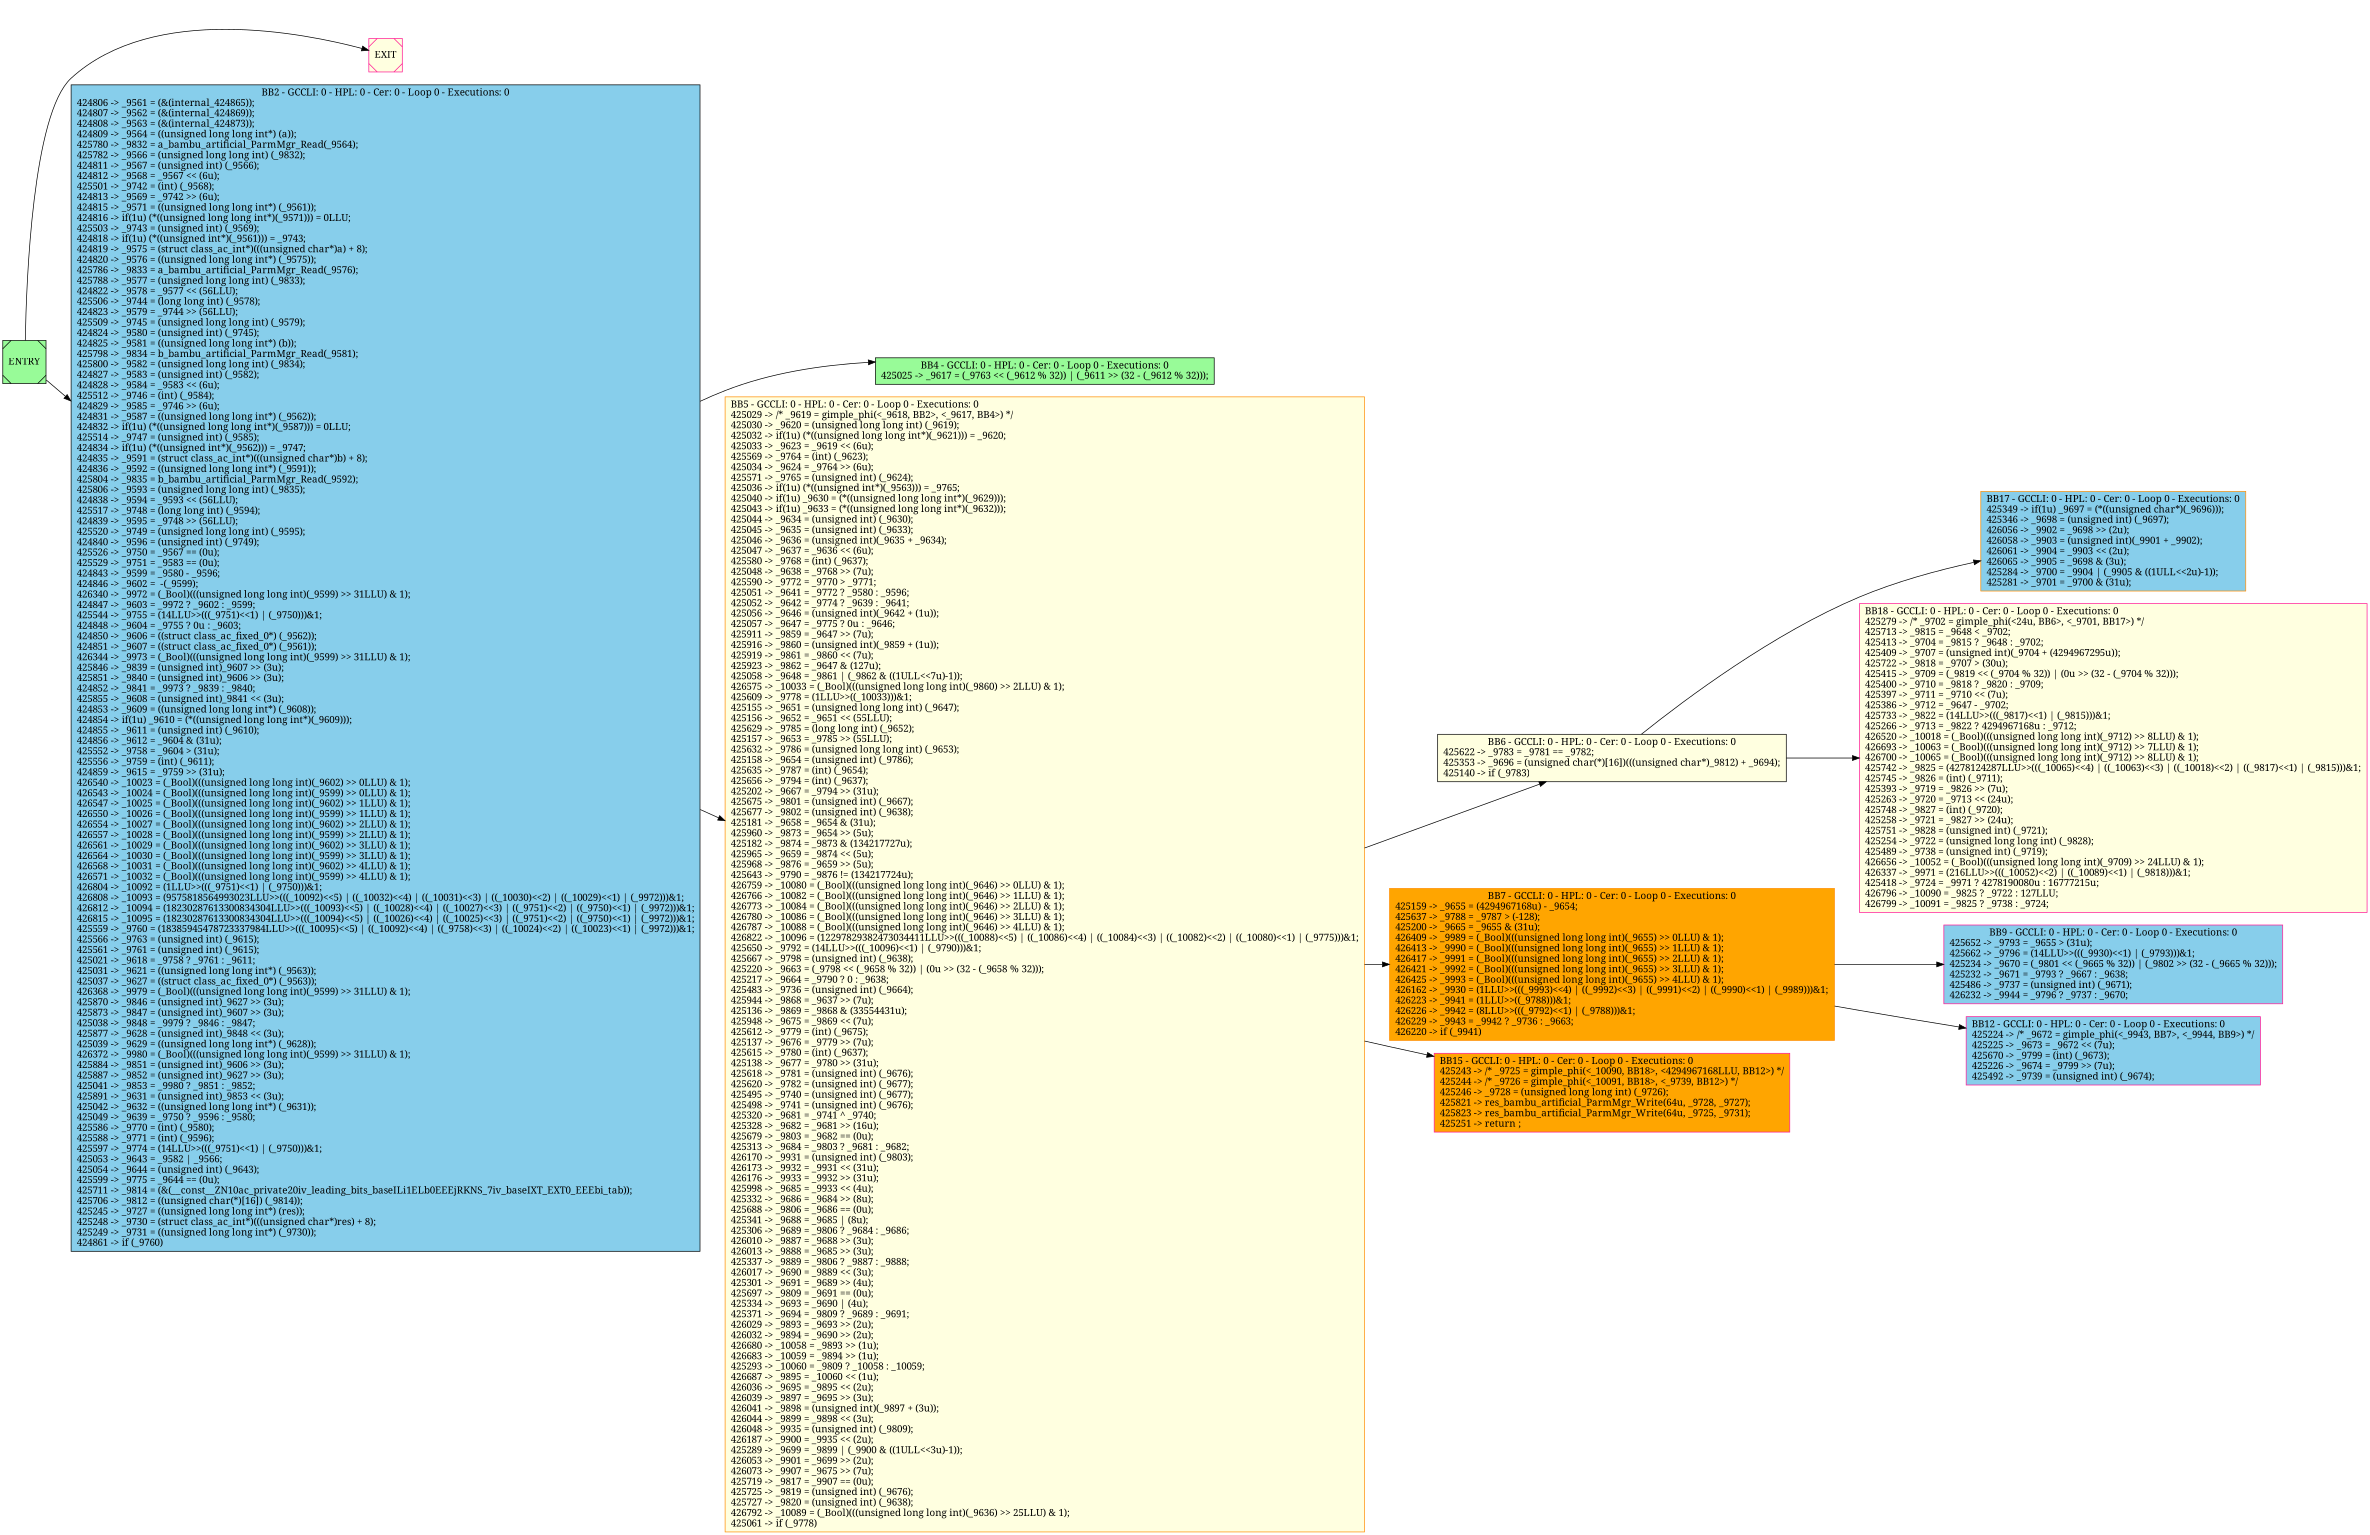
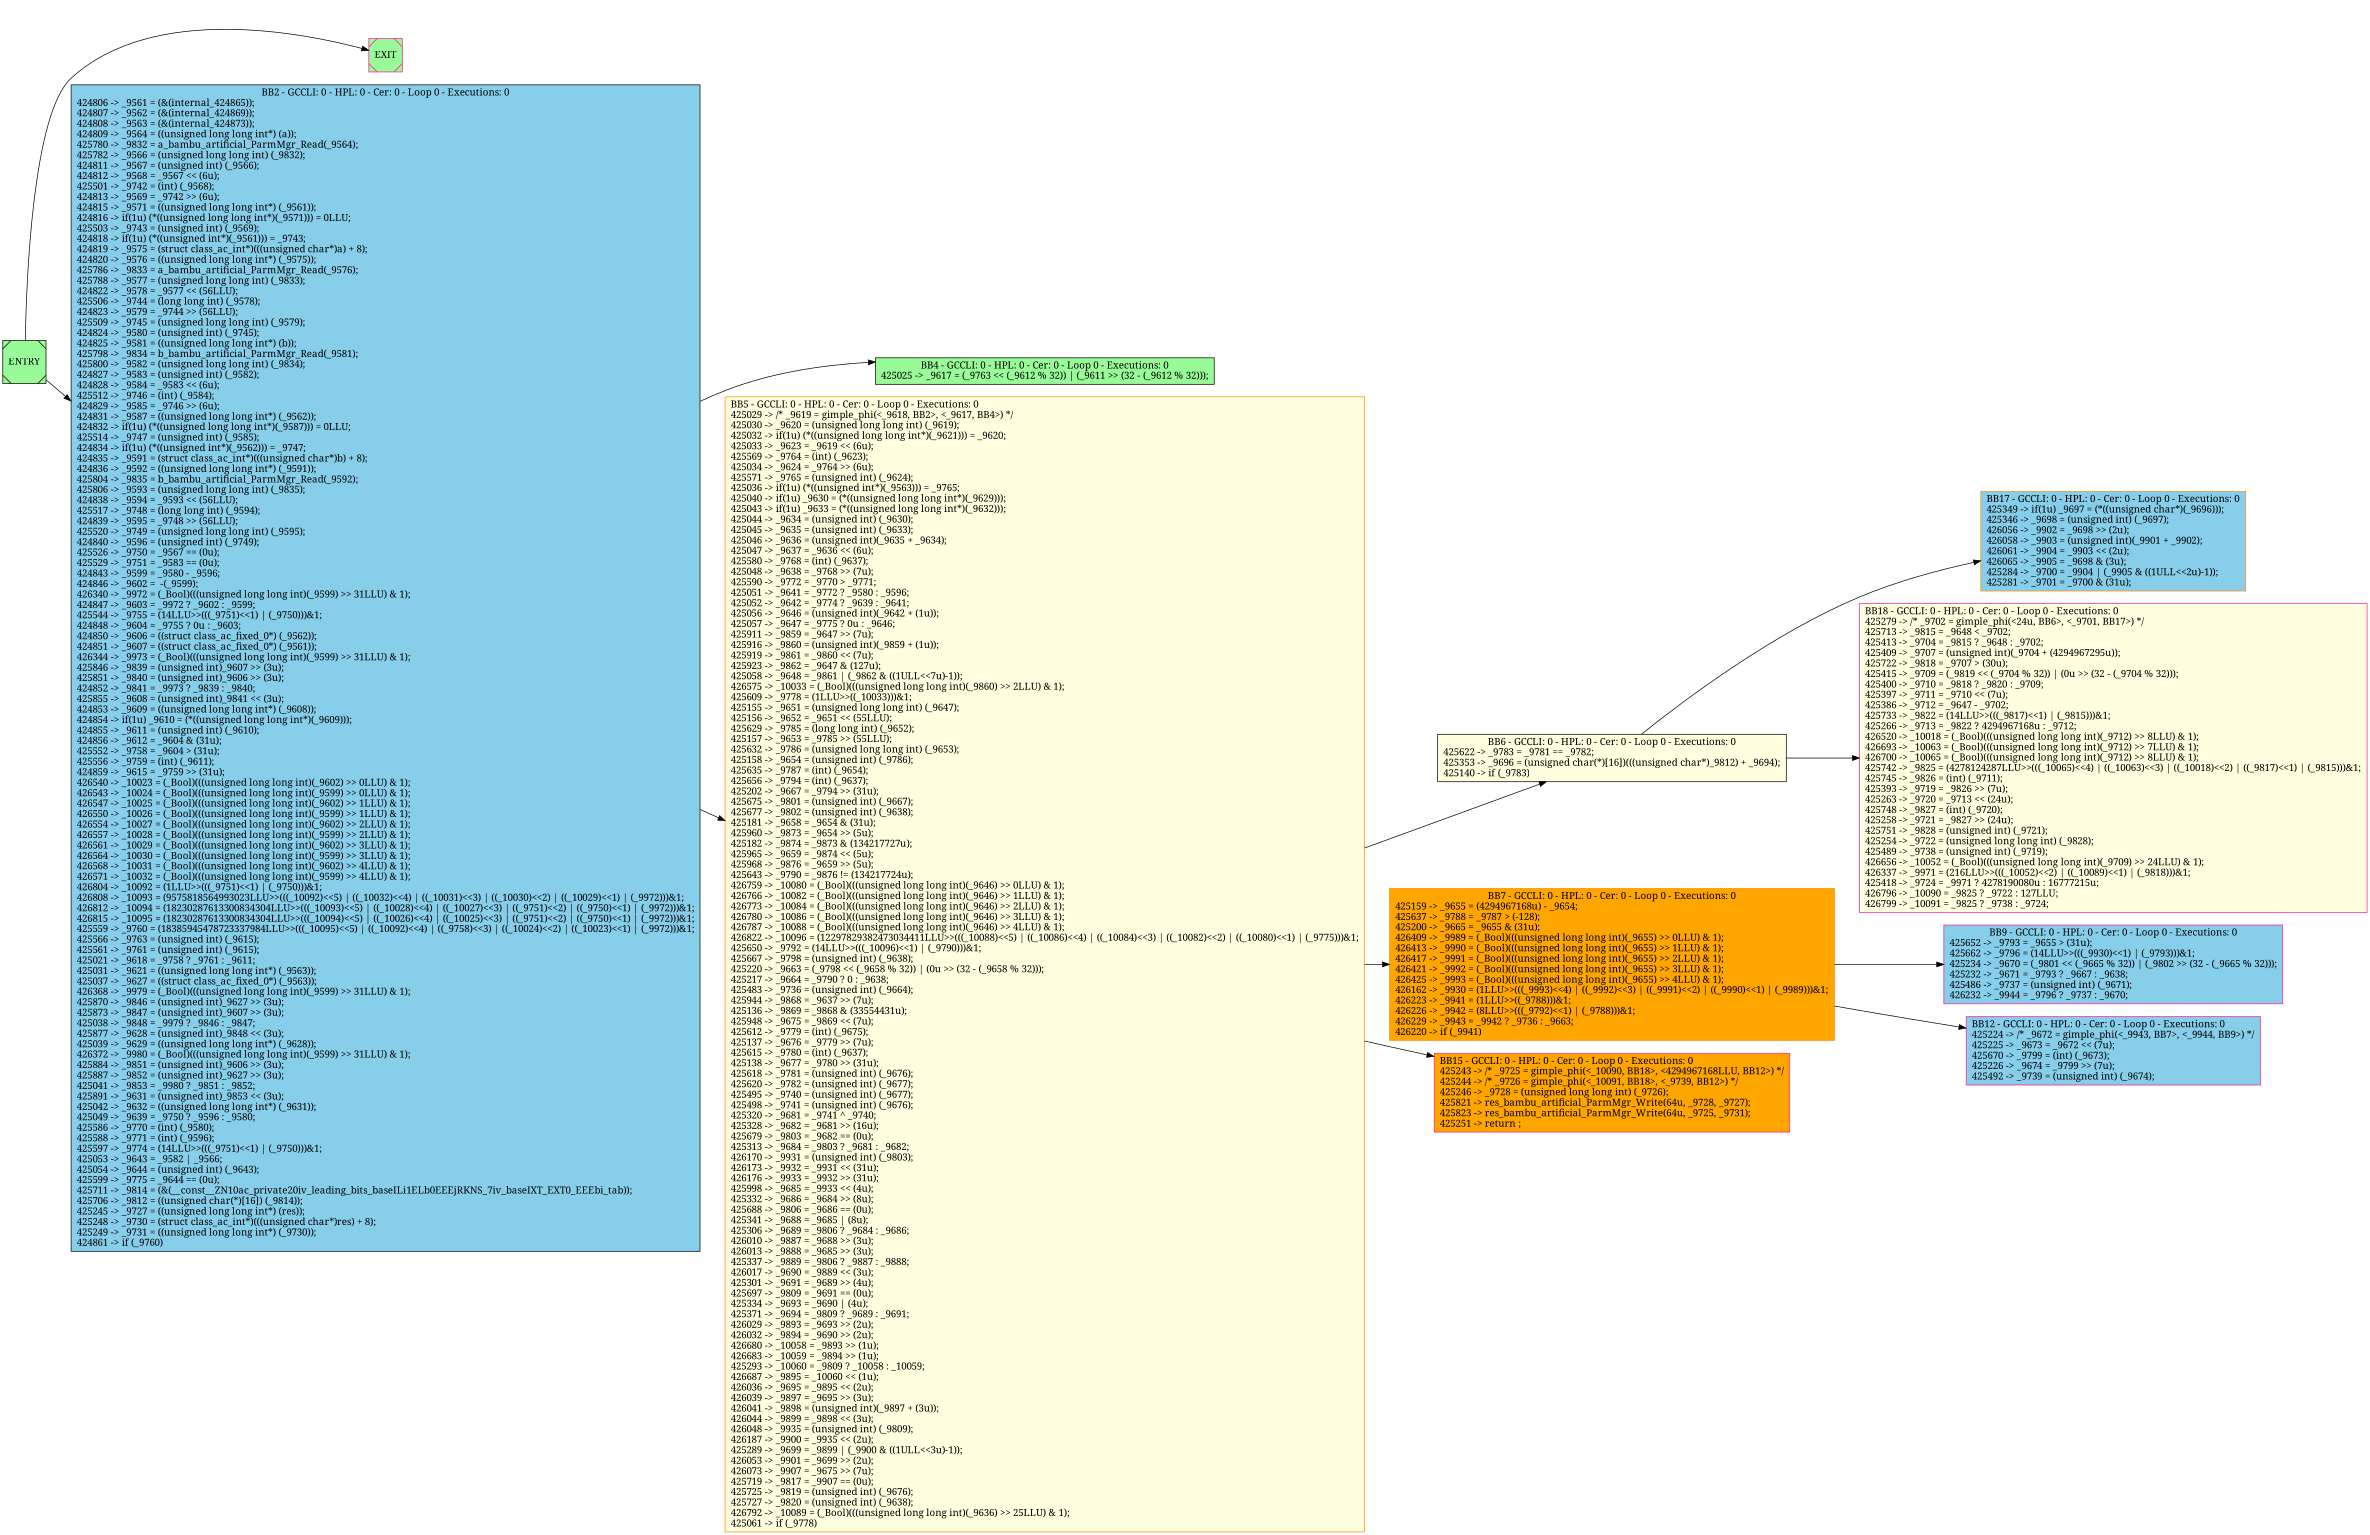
node "EXIT": fillcolor lightyellow -> palegreen
